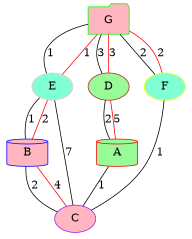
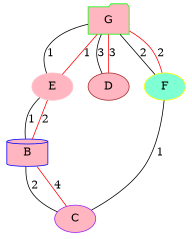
node "E": fillcolor aquamarine -> lightpink
node "D": fillcolor palegreen -> lightpink
edge "E" -- "C": removed, label "7"
node "A": removed
